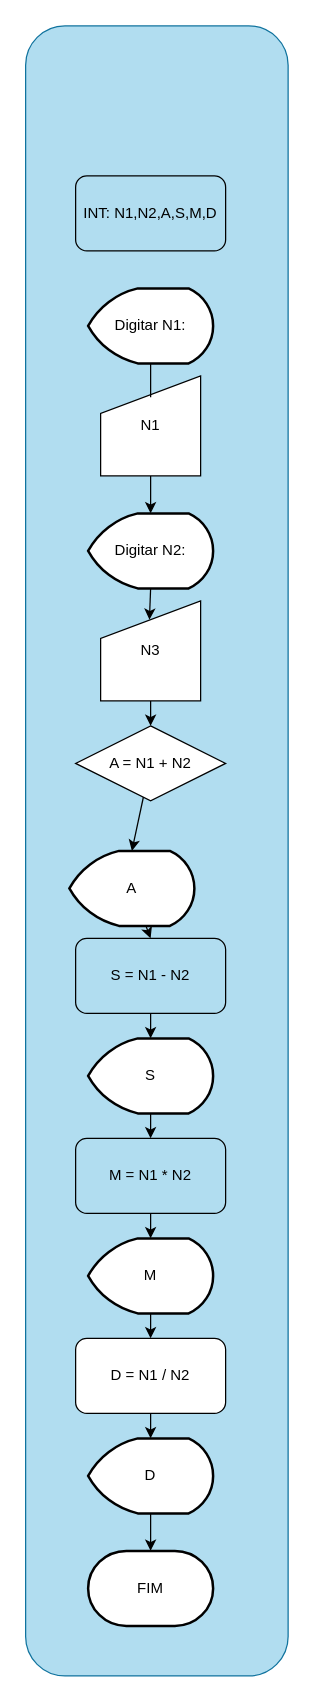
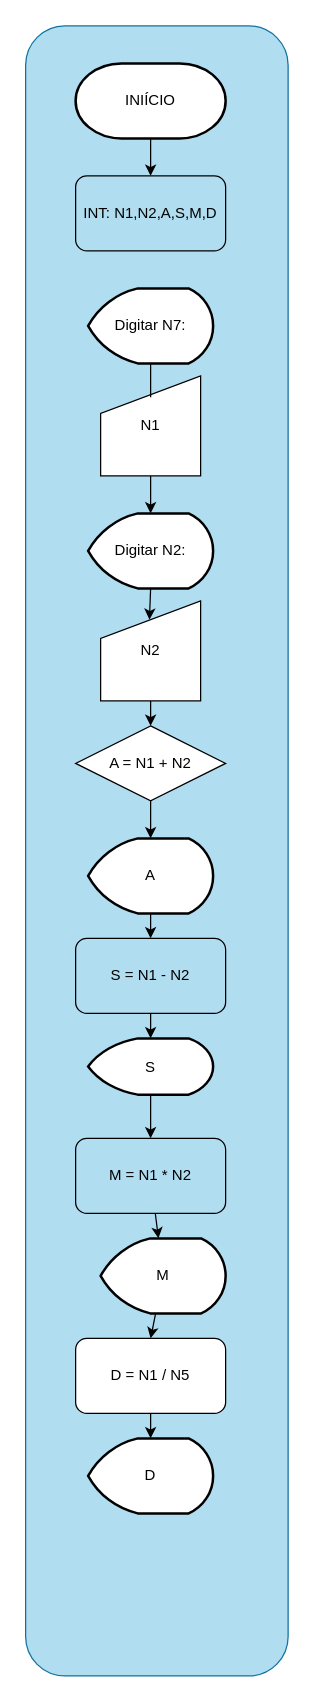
node "INIÍCIO": added
edge "INIÍCIO" -> "INT: N1,N2,A,S,M,D": added
node "Digitar N1:": label "Digitar N1:" -> "Digitar N7:"
node "N3": label "N3" -> "N2"
node "A": moved (132, 888) -> (151, 876)
node "S": size 125x75 -> 125x56
node "M": moved (151, 1276) -> (163, 1276)
node "D = N1 / N2": label "D = N1 / N2" -> "D = N1 / N5"
edge "D" -> "FIM": removed
node "FIM": removed
